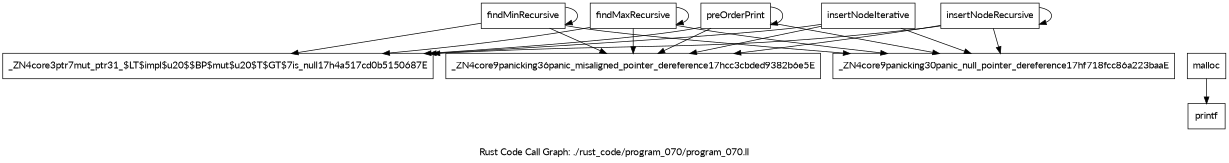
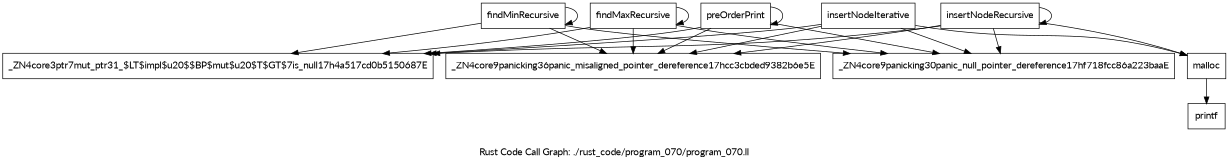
edge "insertNodeRecursive" -> "malloc": added
edge "insertNodeIterative" -> "malloc": added
